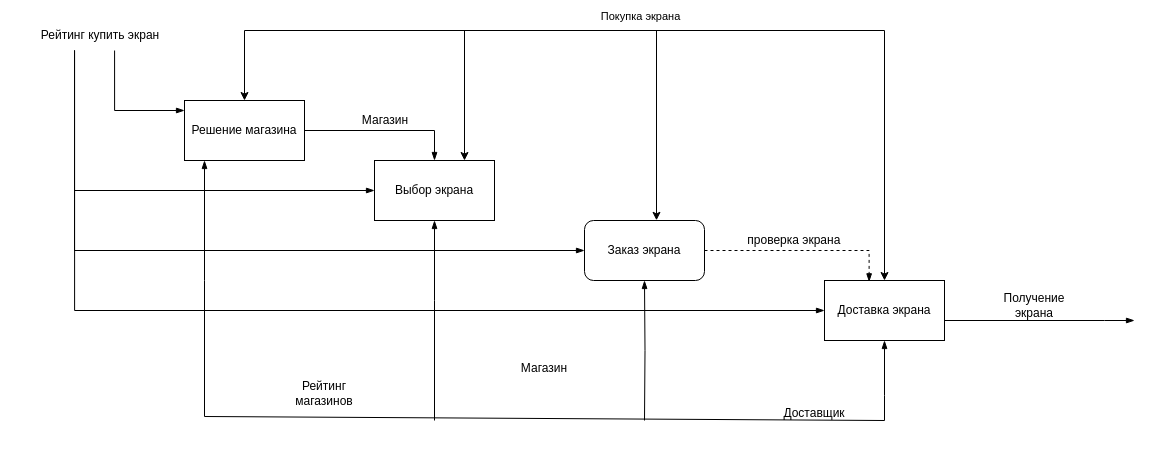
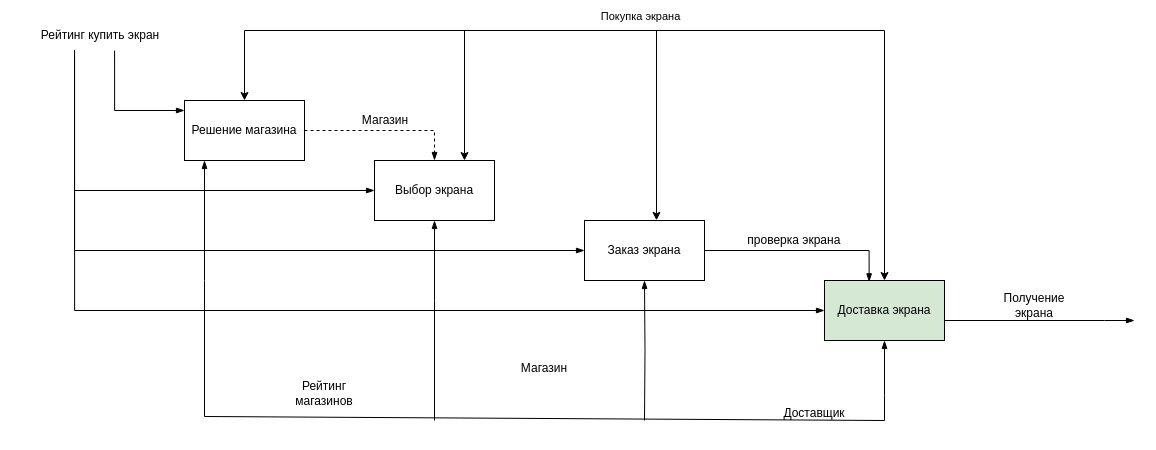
edge "Решение магазина" -> "Выбор экрана": style solid -> dashed
node "Заказ экрана": shape rounded rectangle -> rectangle
edge "Заказ экрана" -> "Доставка экрана": style dashed -> solid
node "Доставка экрана": fillcolor #ffffff -> #d5e8d4
